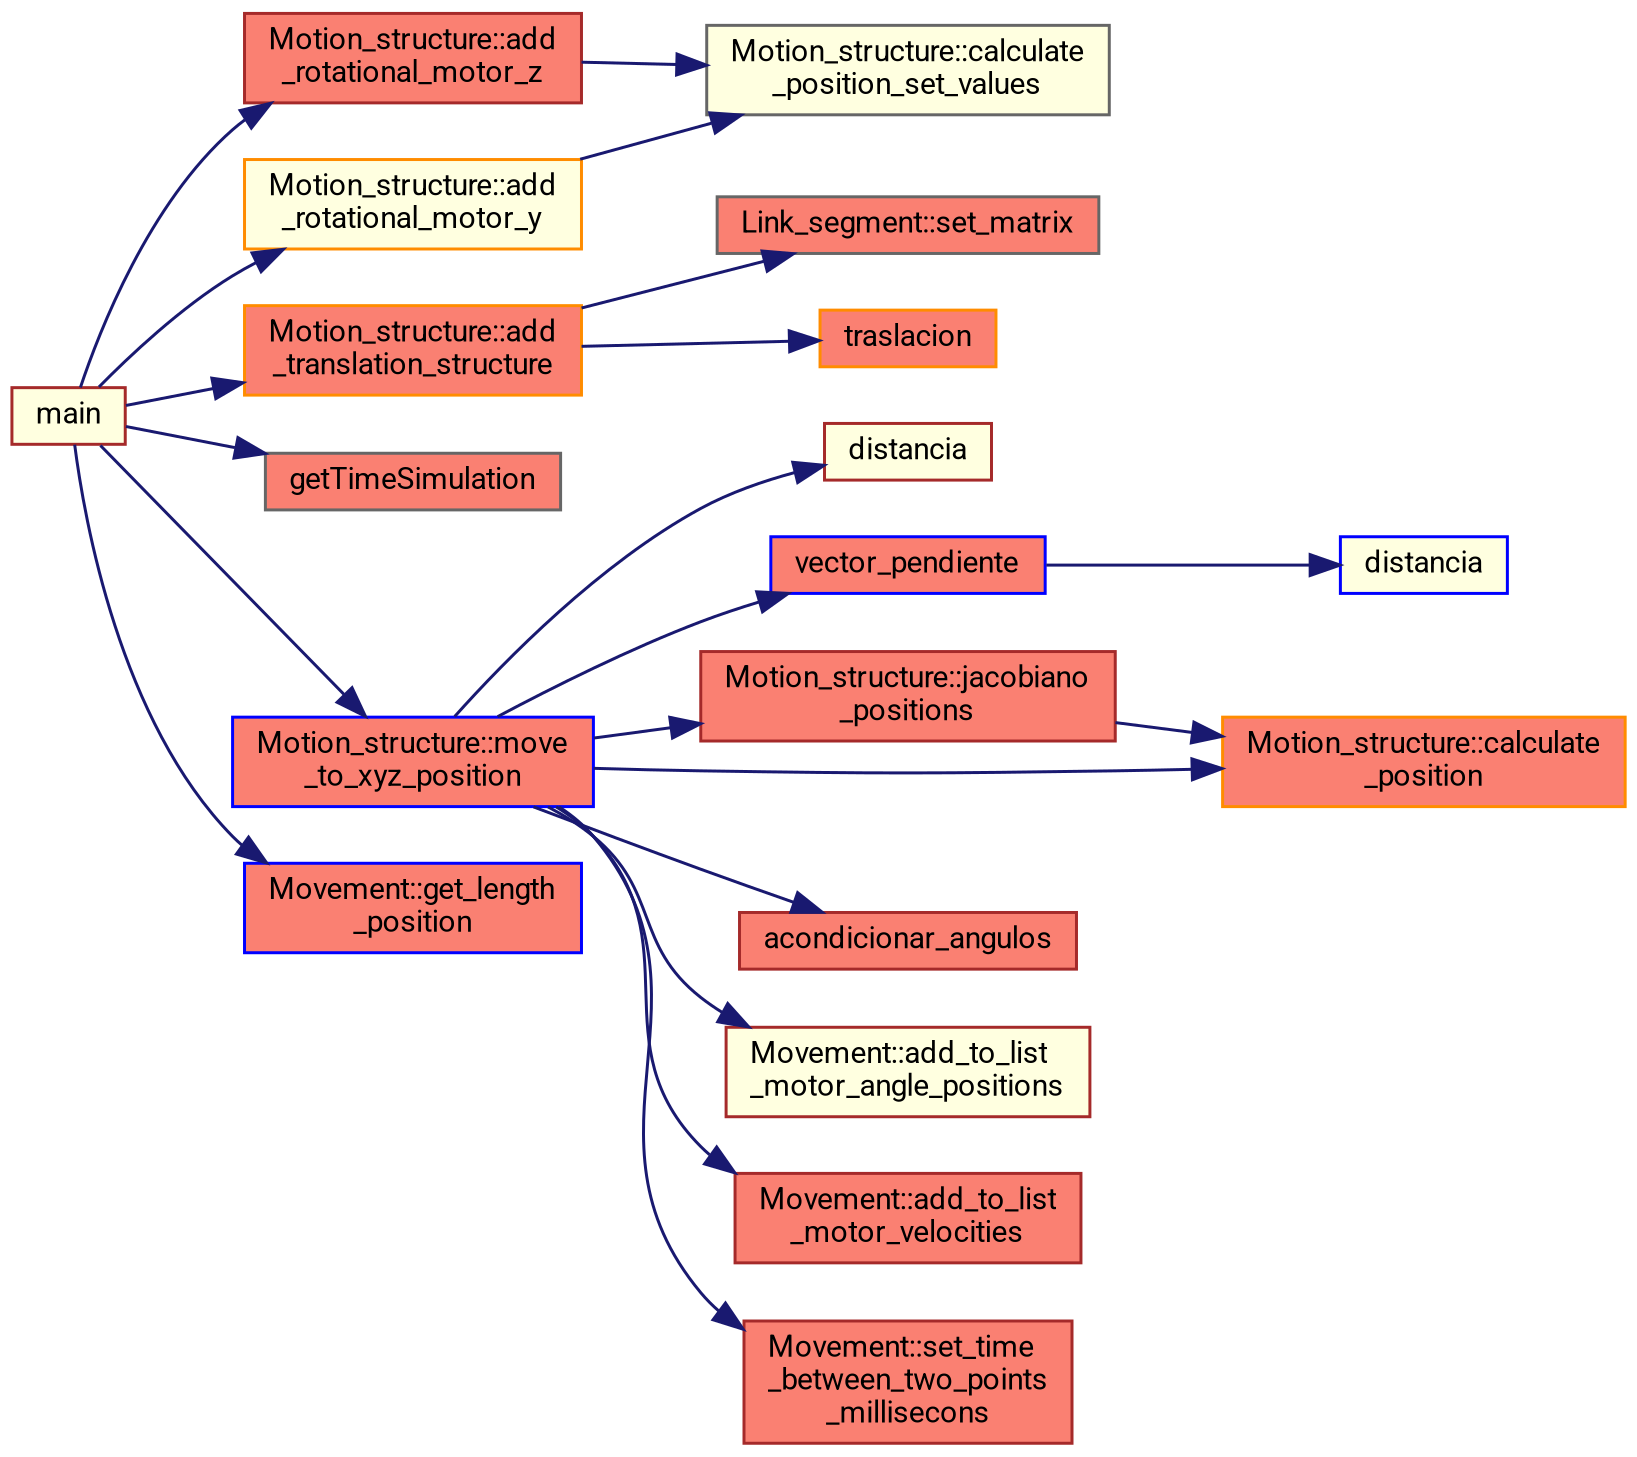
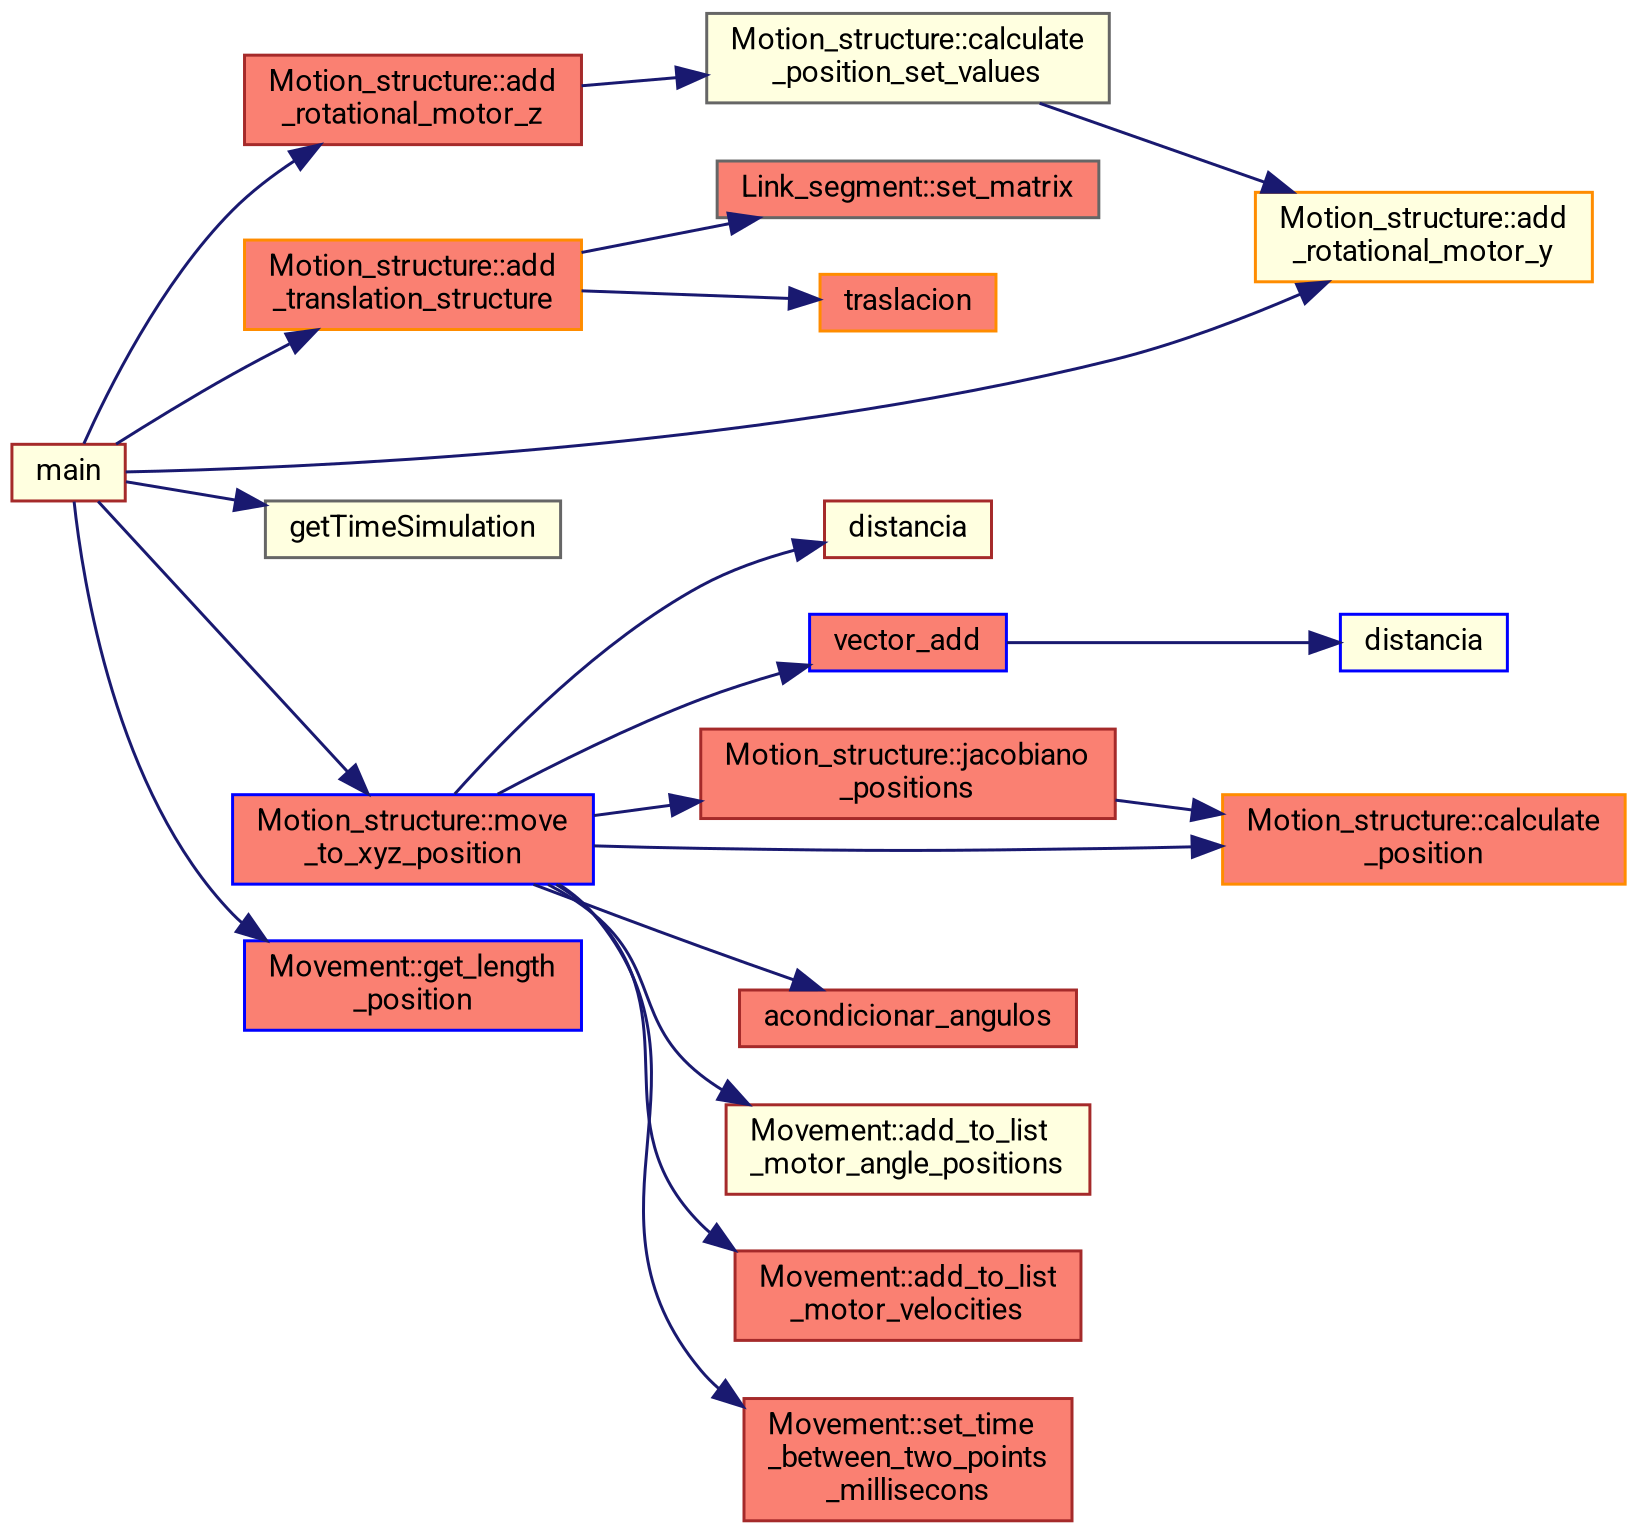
edge "Motion_structure::add _rotational_motor_y" -> "Motion_structure::calculate _position_set_values": reversed
node "getTimeSimulation": fillcolor salmon -> lightyellow
node "vector_pendiente": label "vector_pendiente" -> "vector_add"
